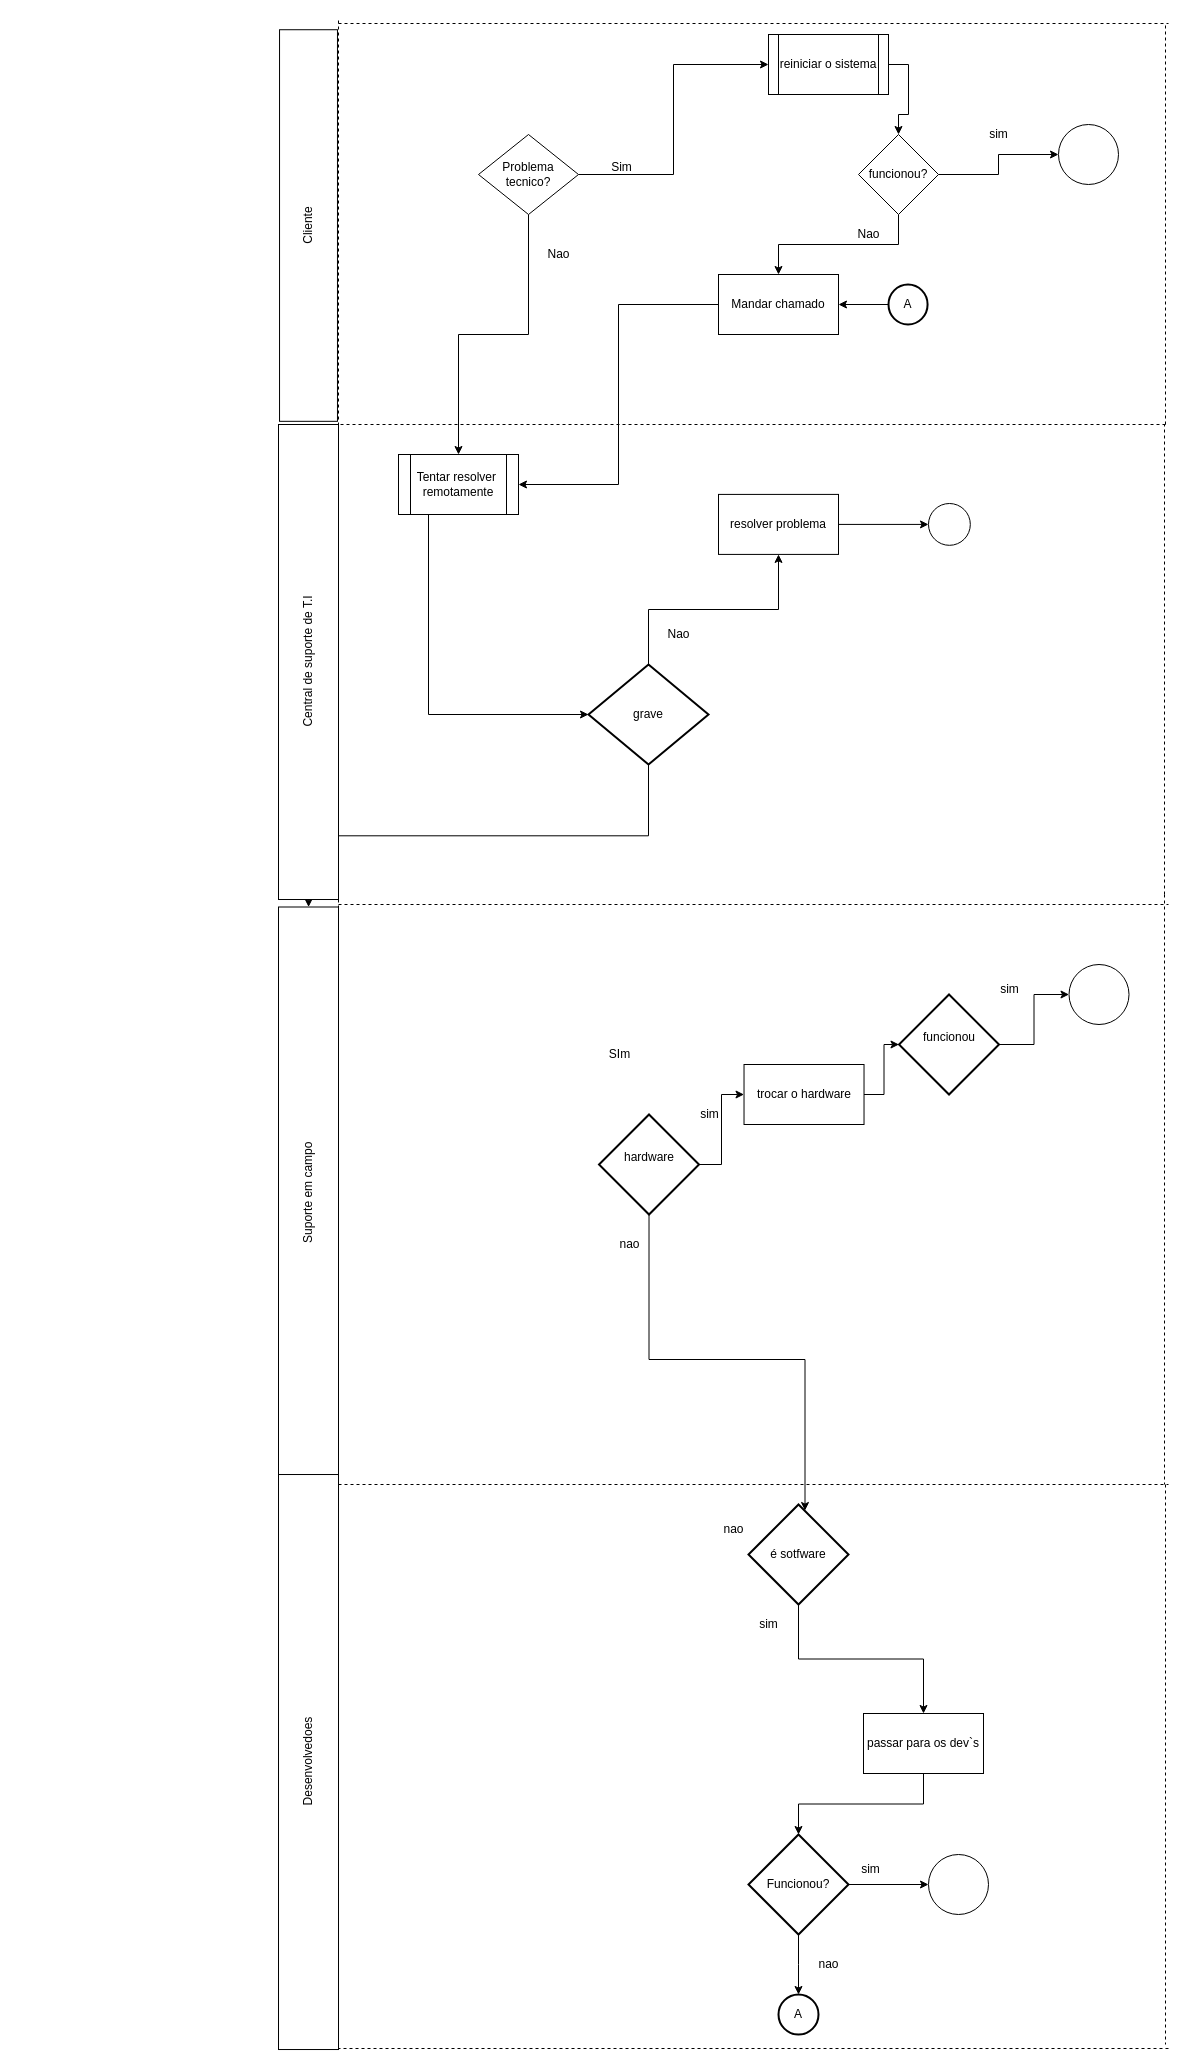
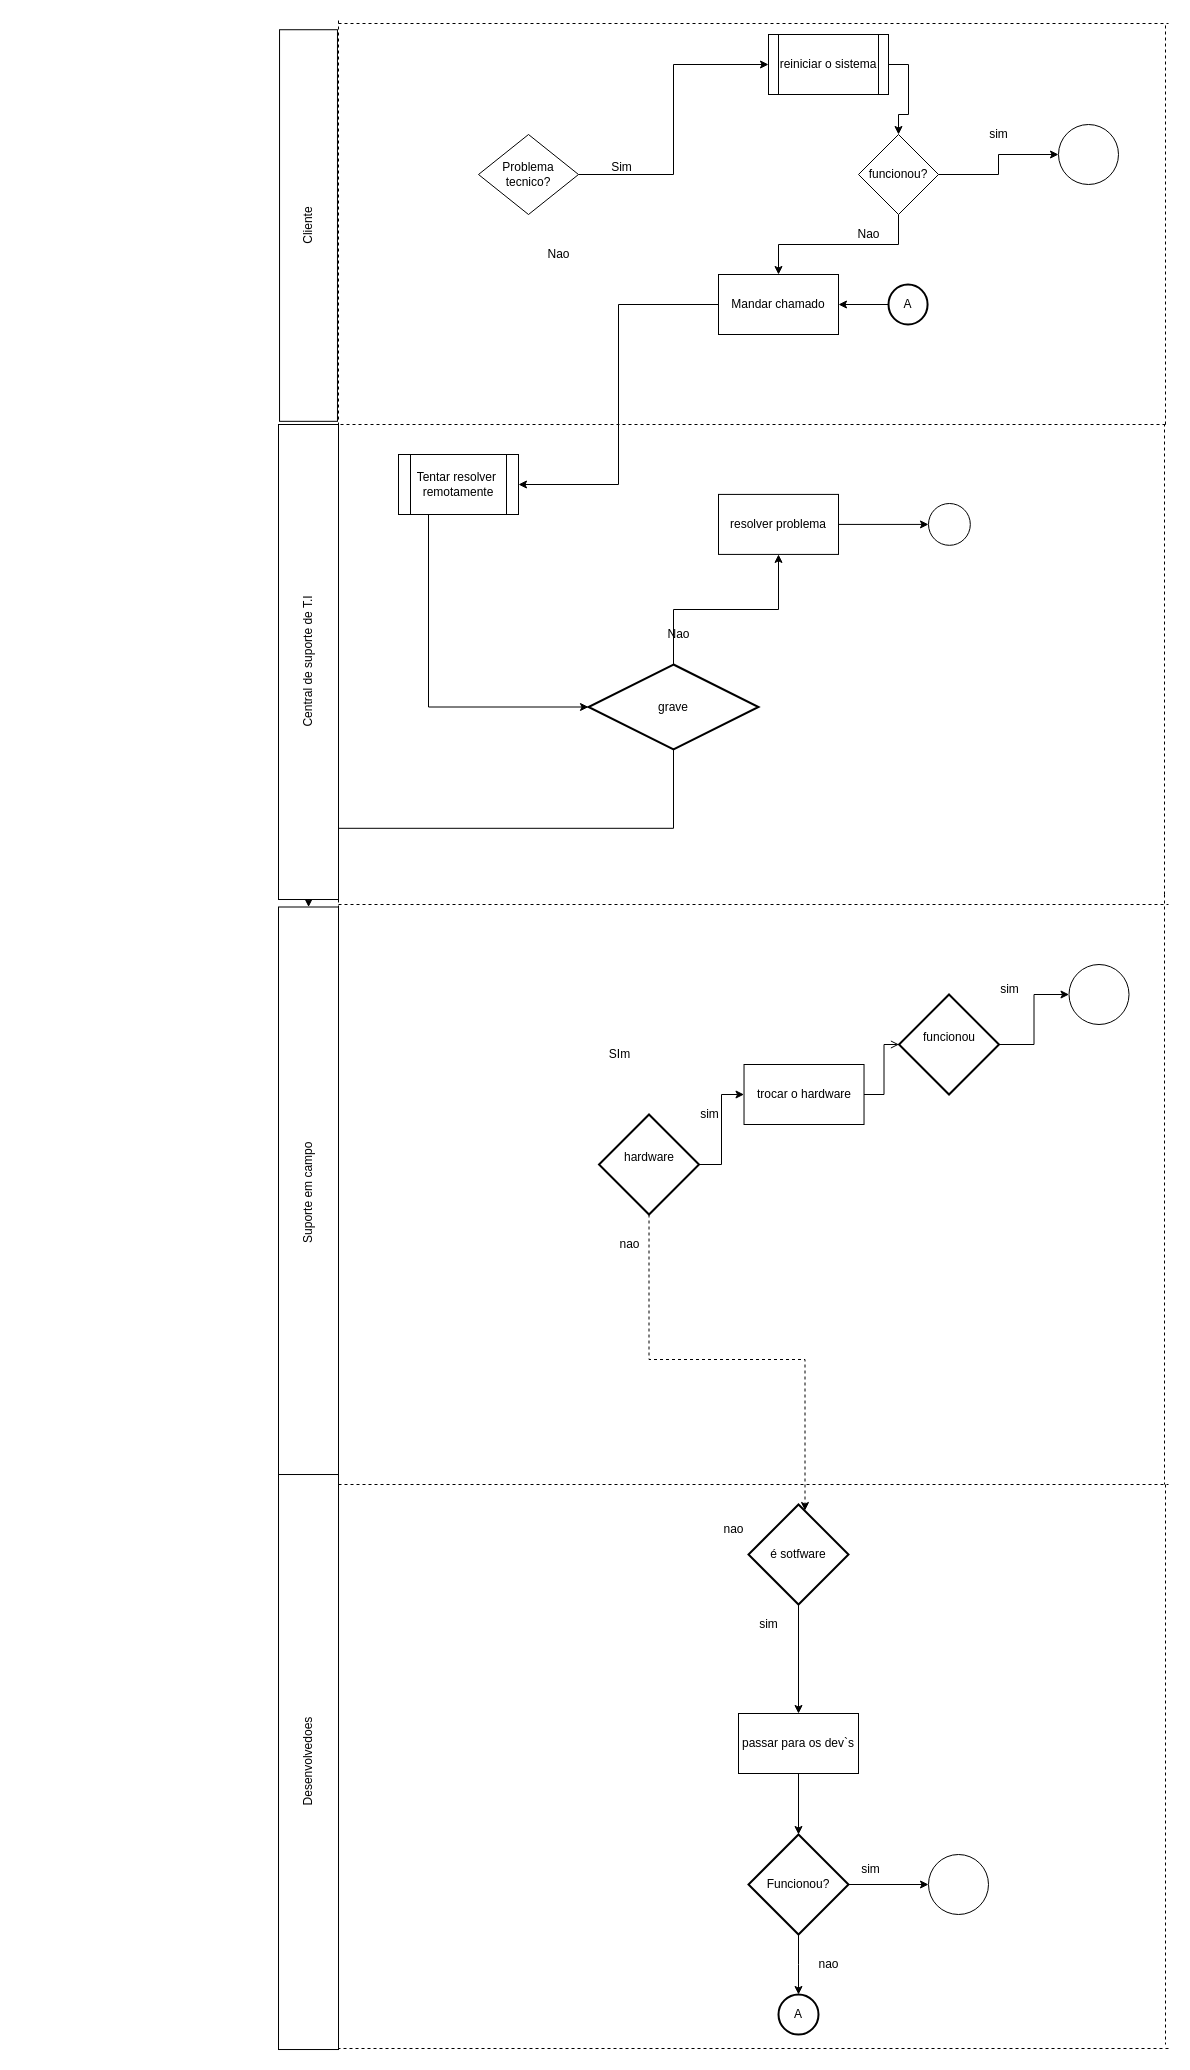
edge "Problema tecnico?" -> "Tentar resolver remotamente": removed
node "grave": size 120x100 -> 170x85
edge "trocar o hardware" -> "funcionou": arrowhead classic -> open
edge "hardware" -> "é sotfware": style solid -> dashed
node "passar para os dev`s": moved (924, 1744) -> (799, 1744)
